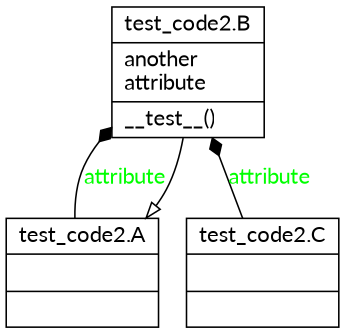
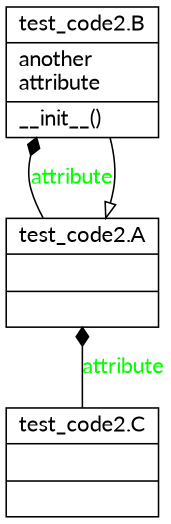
node "test_code2.B": text "__test__()" -> "__init__()"
edge "test_code2.C" -> "test_code2.B": now "test_code2.C" -> "test_code2.A"
